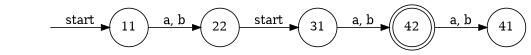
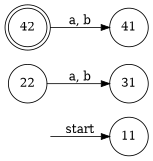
edge "22" -> "31": label "start" -> "a, b"
edge "11" -> "22": removed, label "a, b"
edge "31" -> "42": removed, label "a, b"
